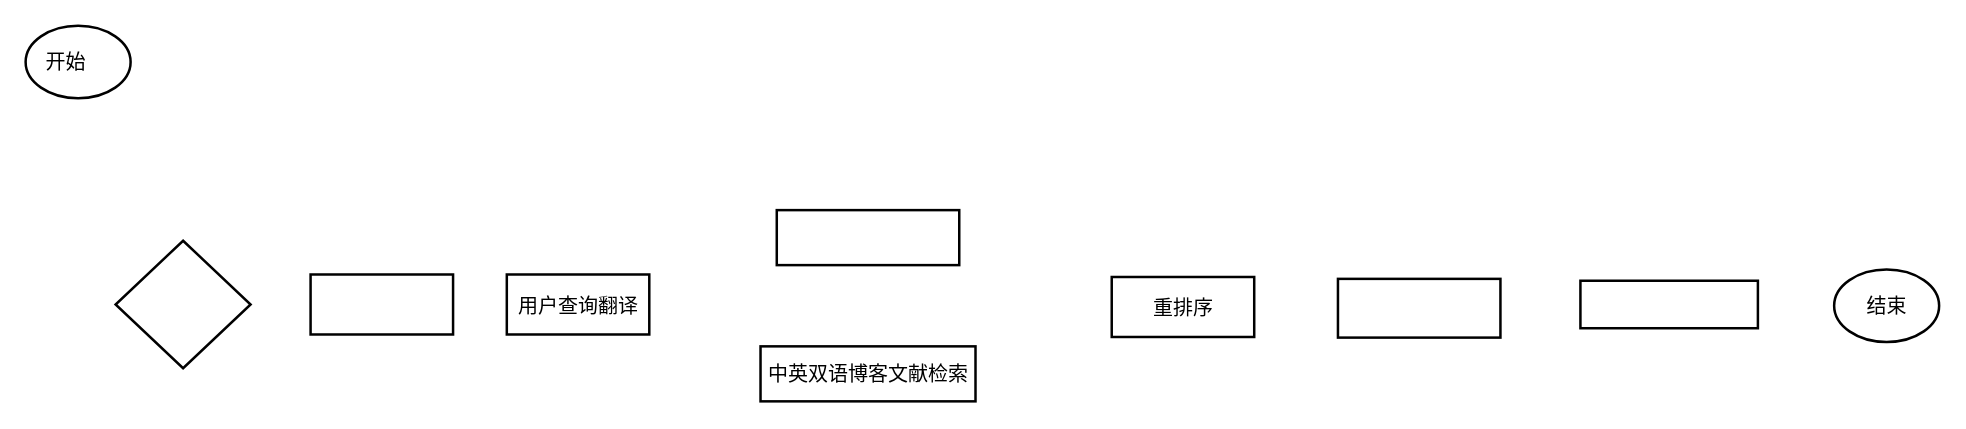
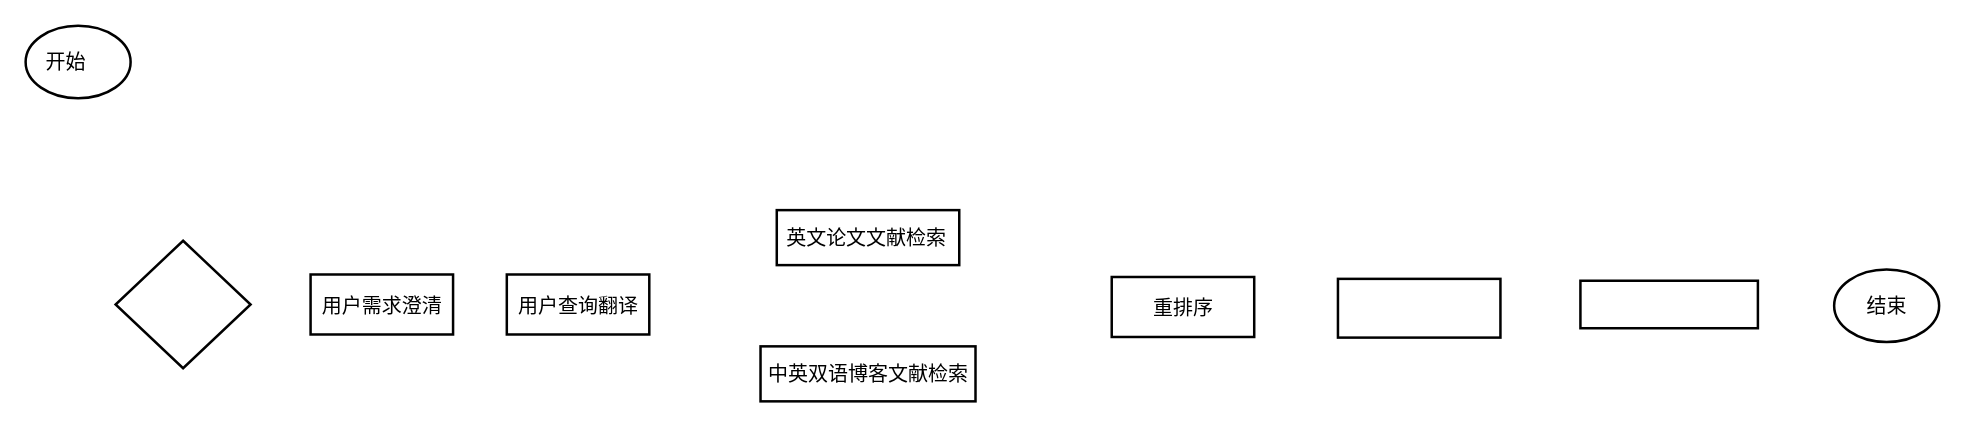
node "英文论文文献检索": added
node "用户需求澄清": added
